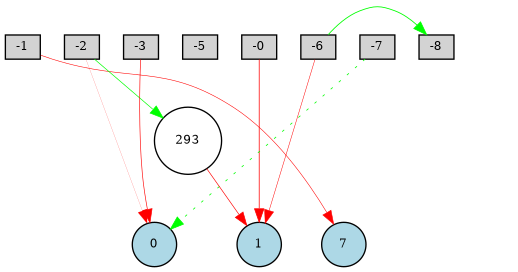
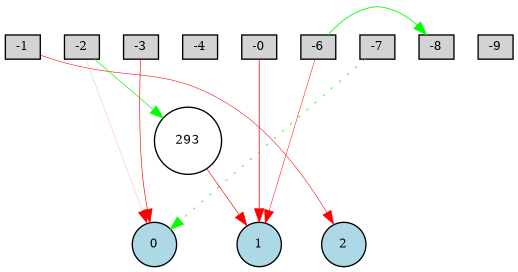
node "-5": label "-5" -> "-4"
node "-9": added
node "7": label "7" -> "2"
